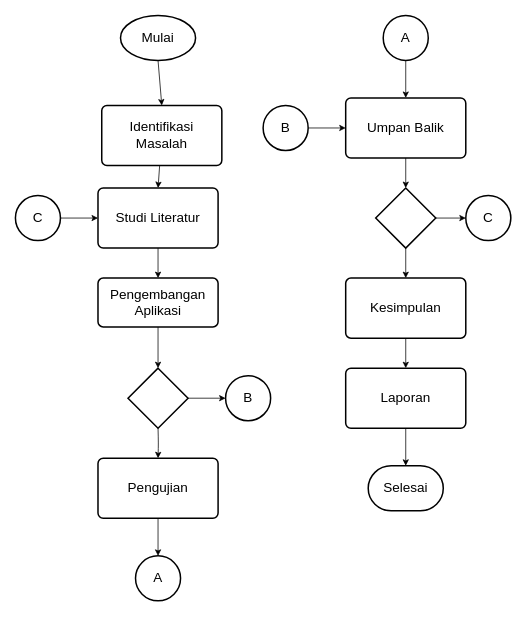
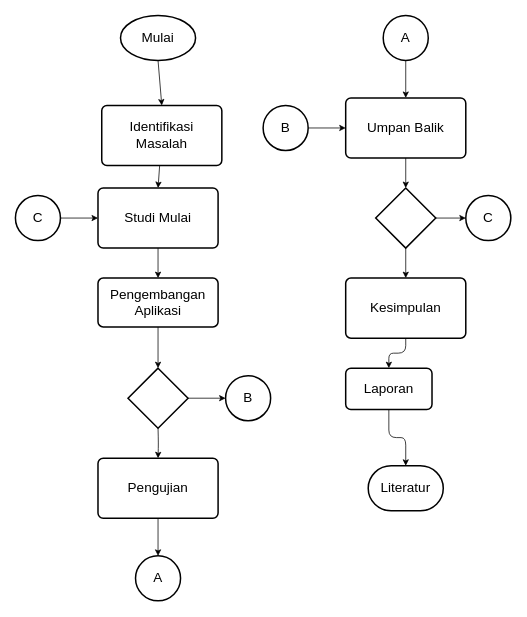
node "Studi Literatur": label "Studi Literatur" -> "Studi Mulai"
node "Laporan": size 120x60 -> 86x41
node "Selesai": label "Selesai" -> "Literatur"
